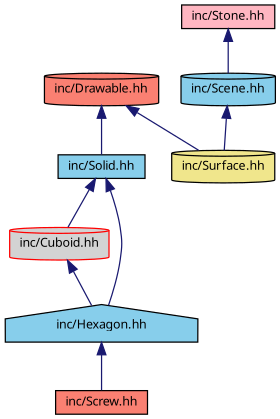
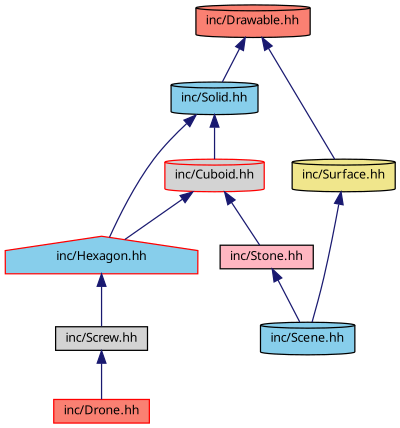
edge "inc/Surface.hh" -> "inc/Scene.hh": reversed
node "inc/Solid.hh": shape box -> cylinder
edge "inc/Stone.hh" -> "inc/Cuboid.hh": added
node "inc/Hexagon.hh": color black -> red
node "inc/Screw.hh": fillcolor salmon -> lightgrey
node "inc/Drone.hh": added
